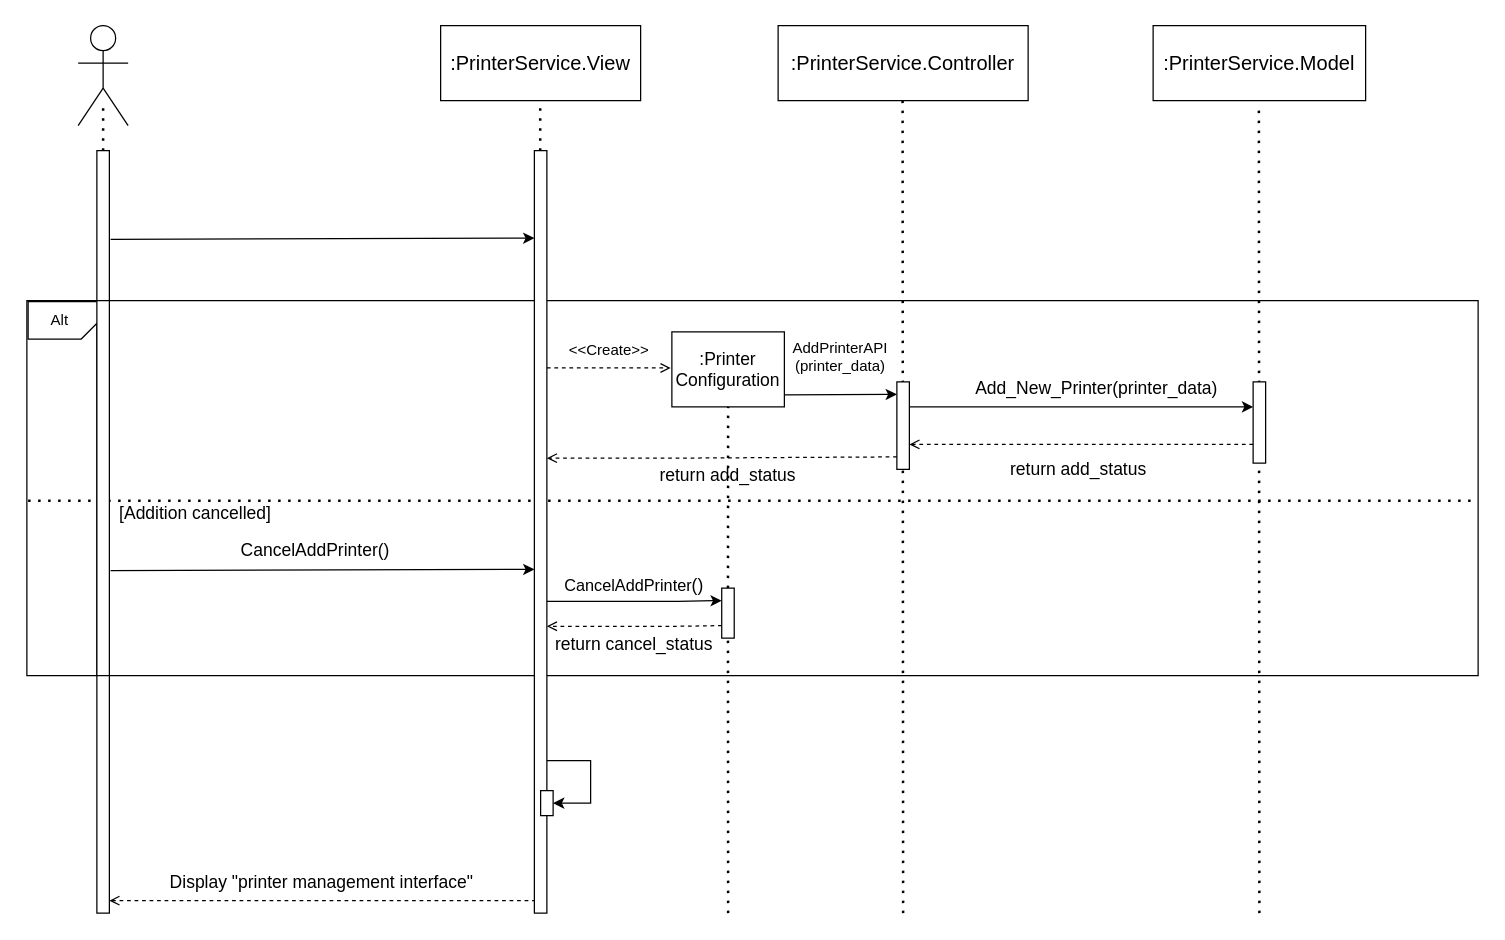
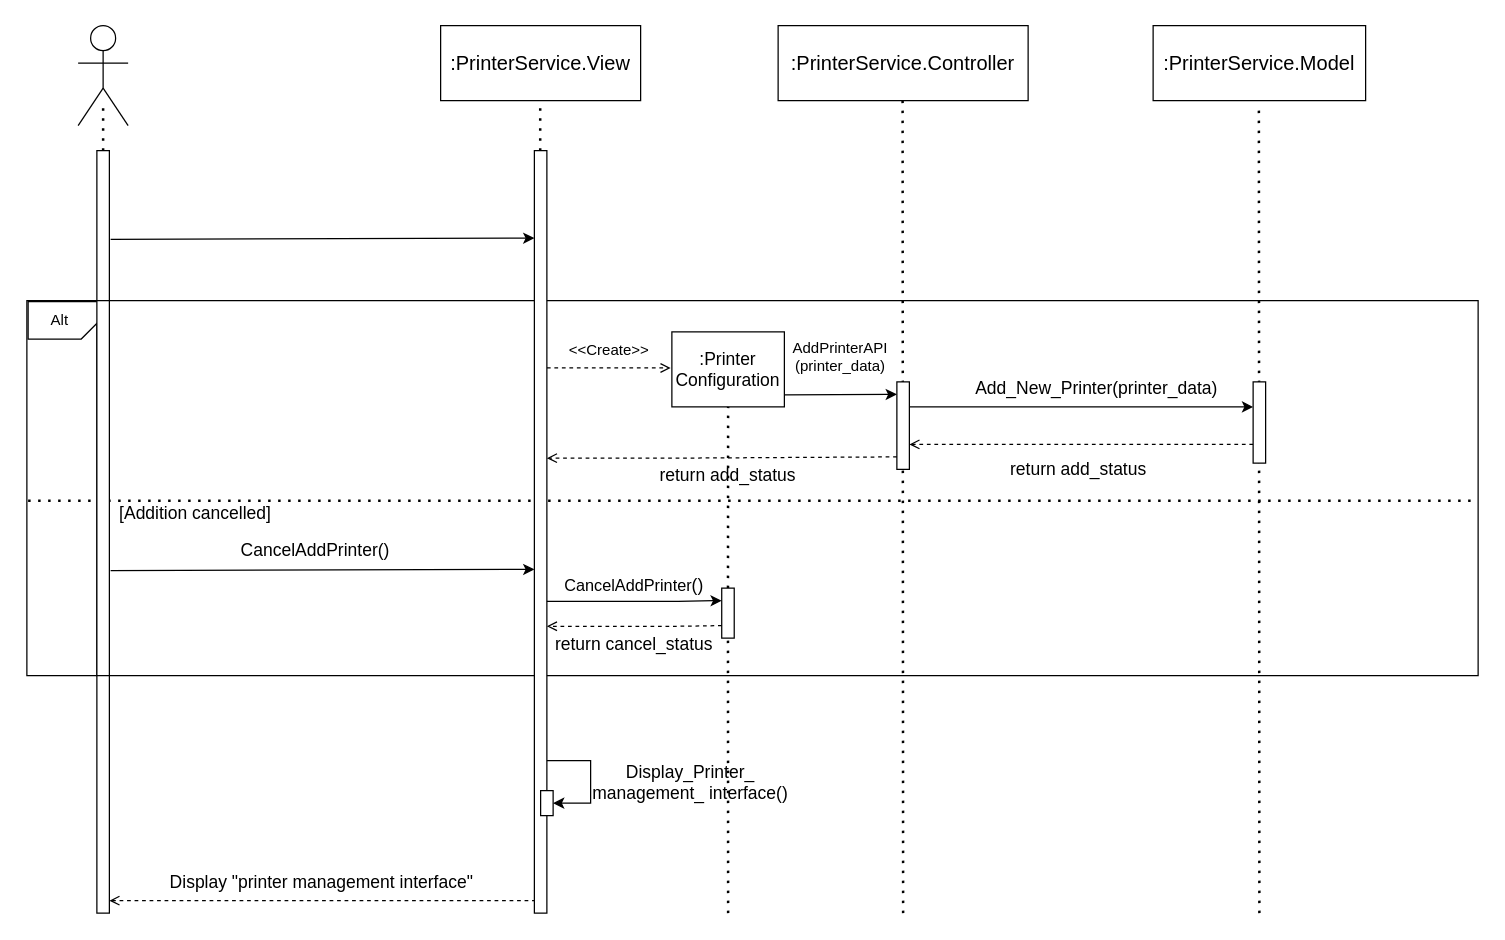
node "Display_Printer_ management_ interface()": added
